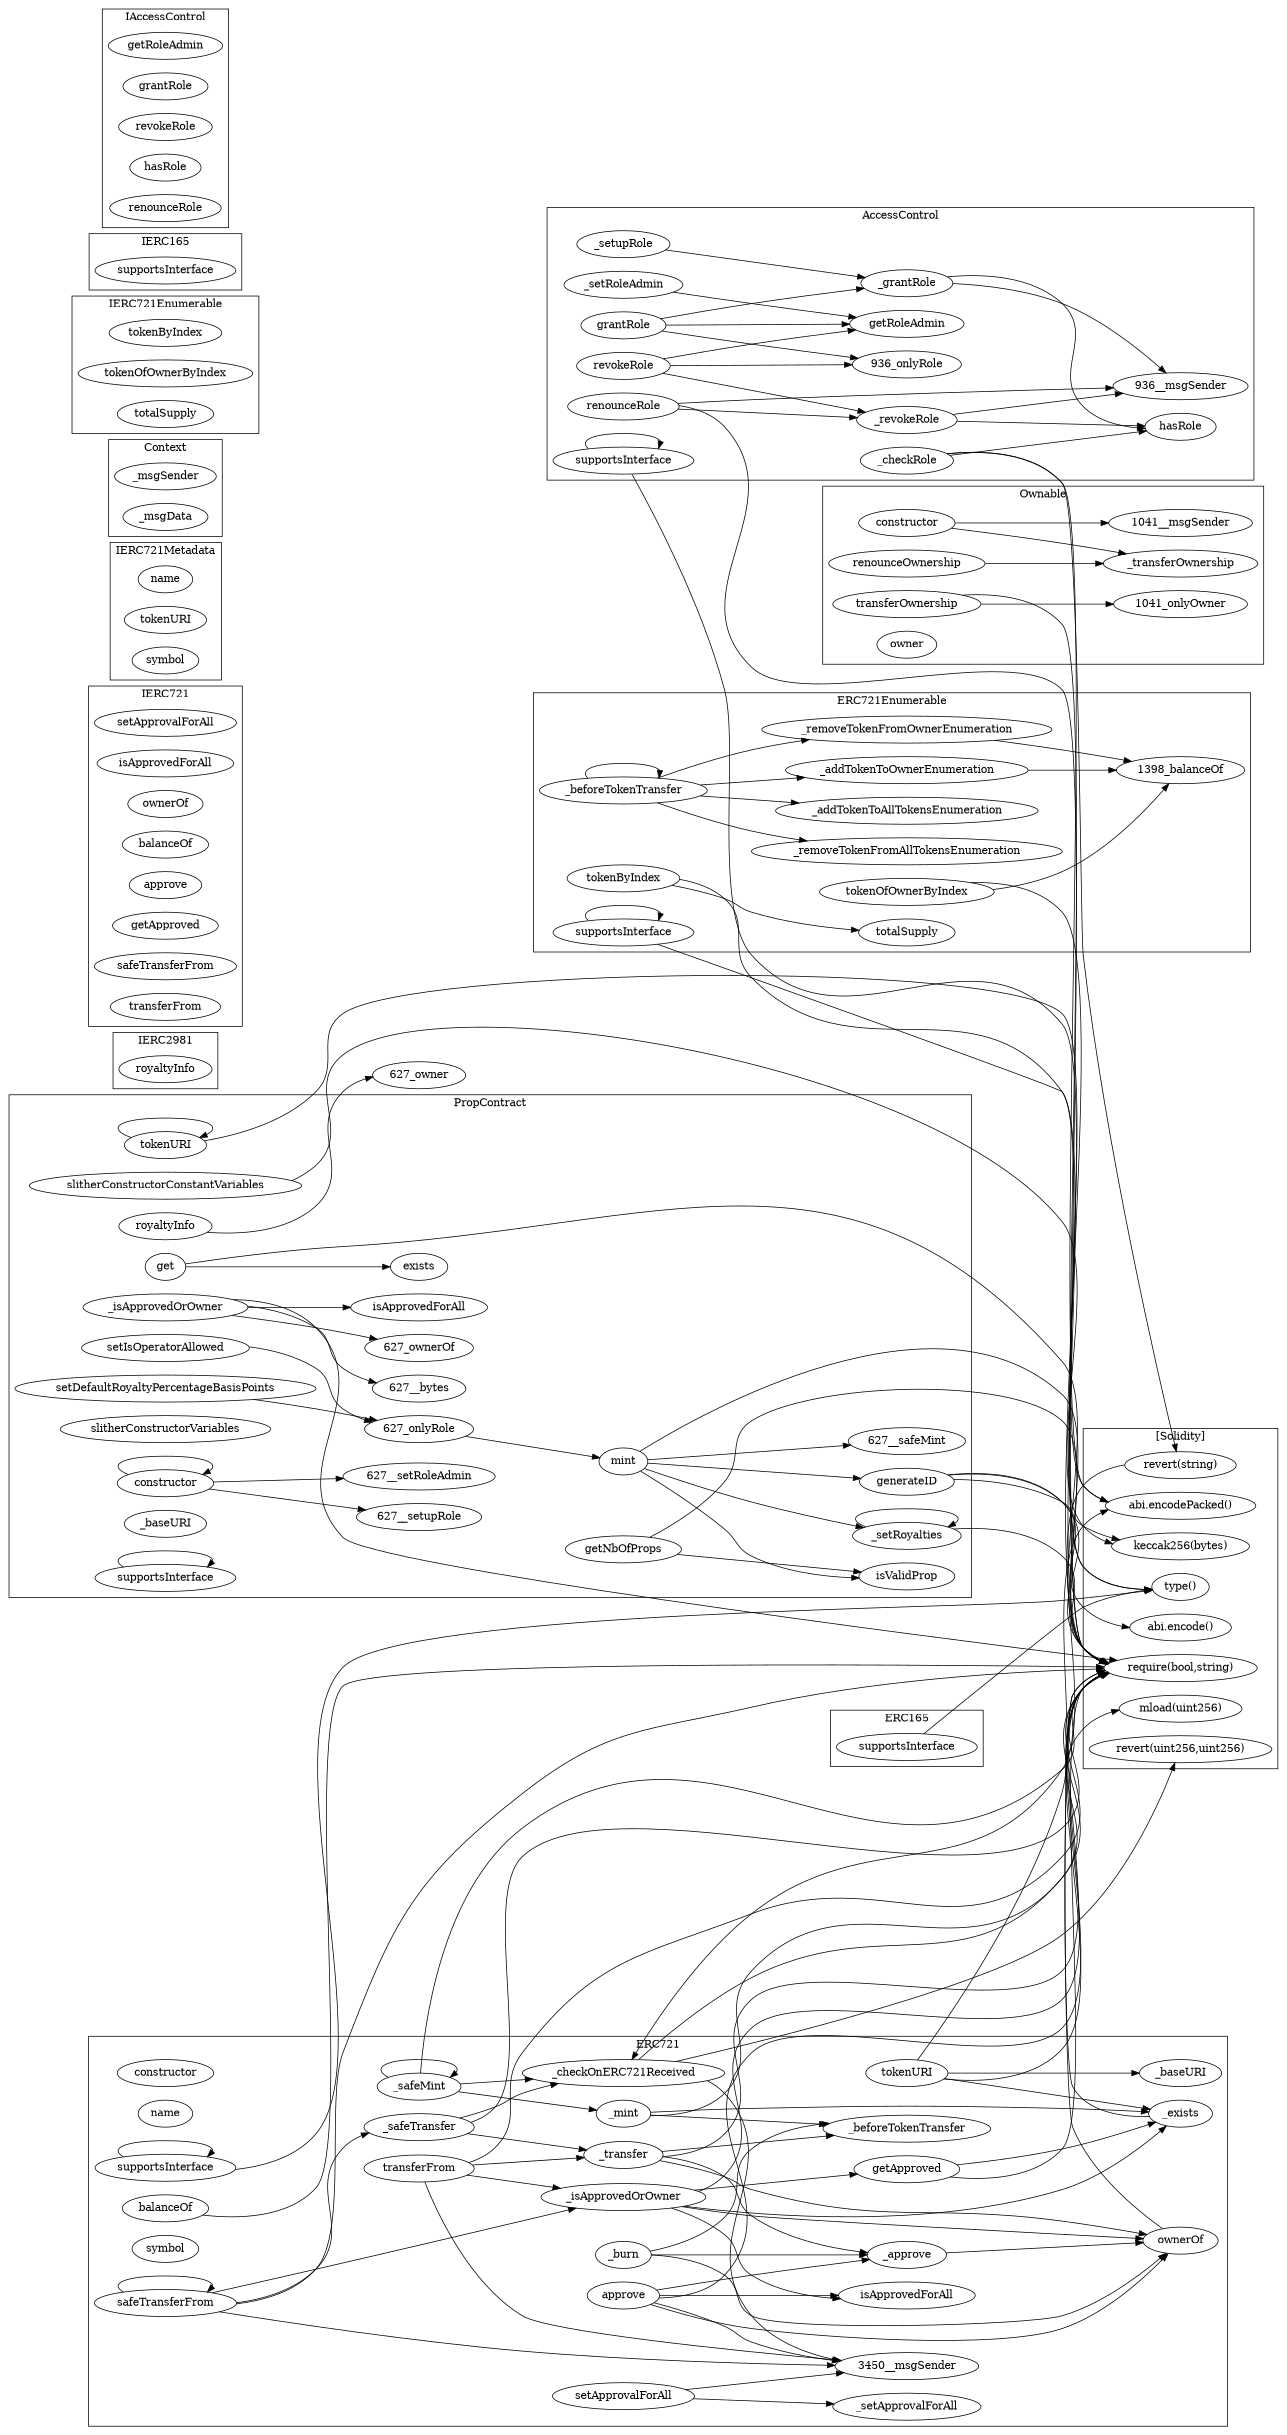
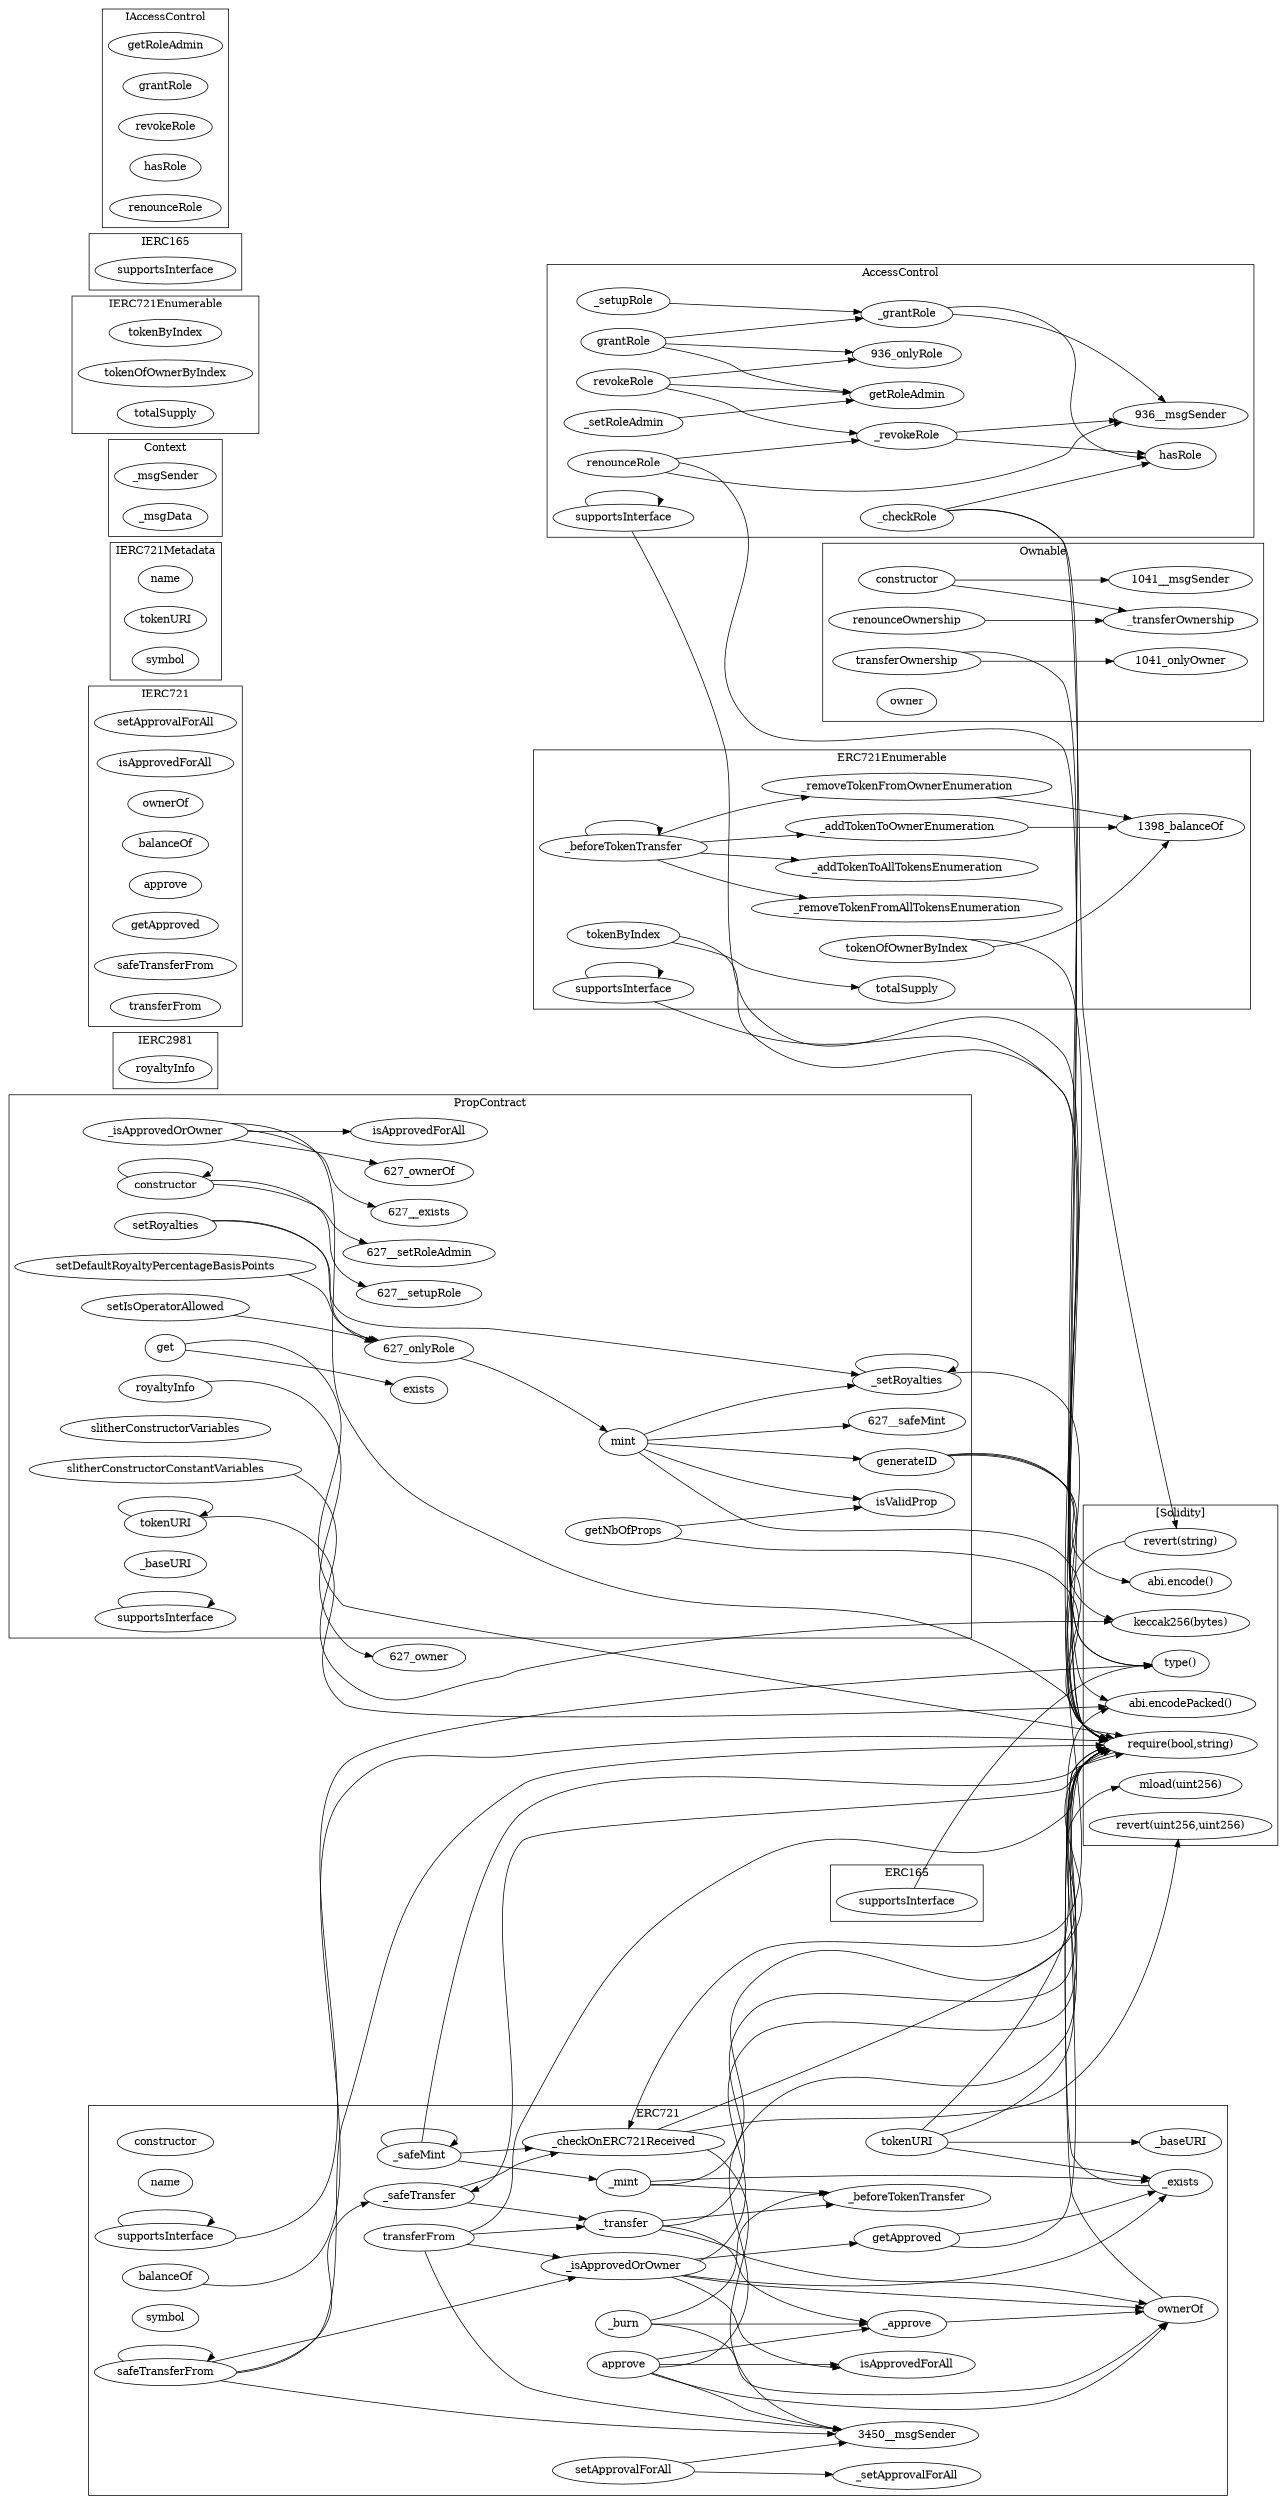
node "setRoyalties": added
node "627__bytes": label "627__bytes" -> "627__exists"
edge "_safeTransfer" -> "require(bool,string)": reversed
